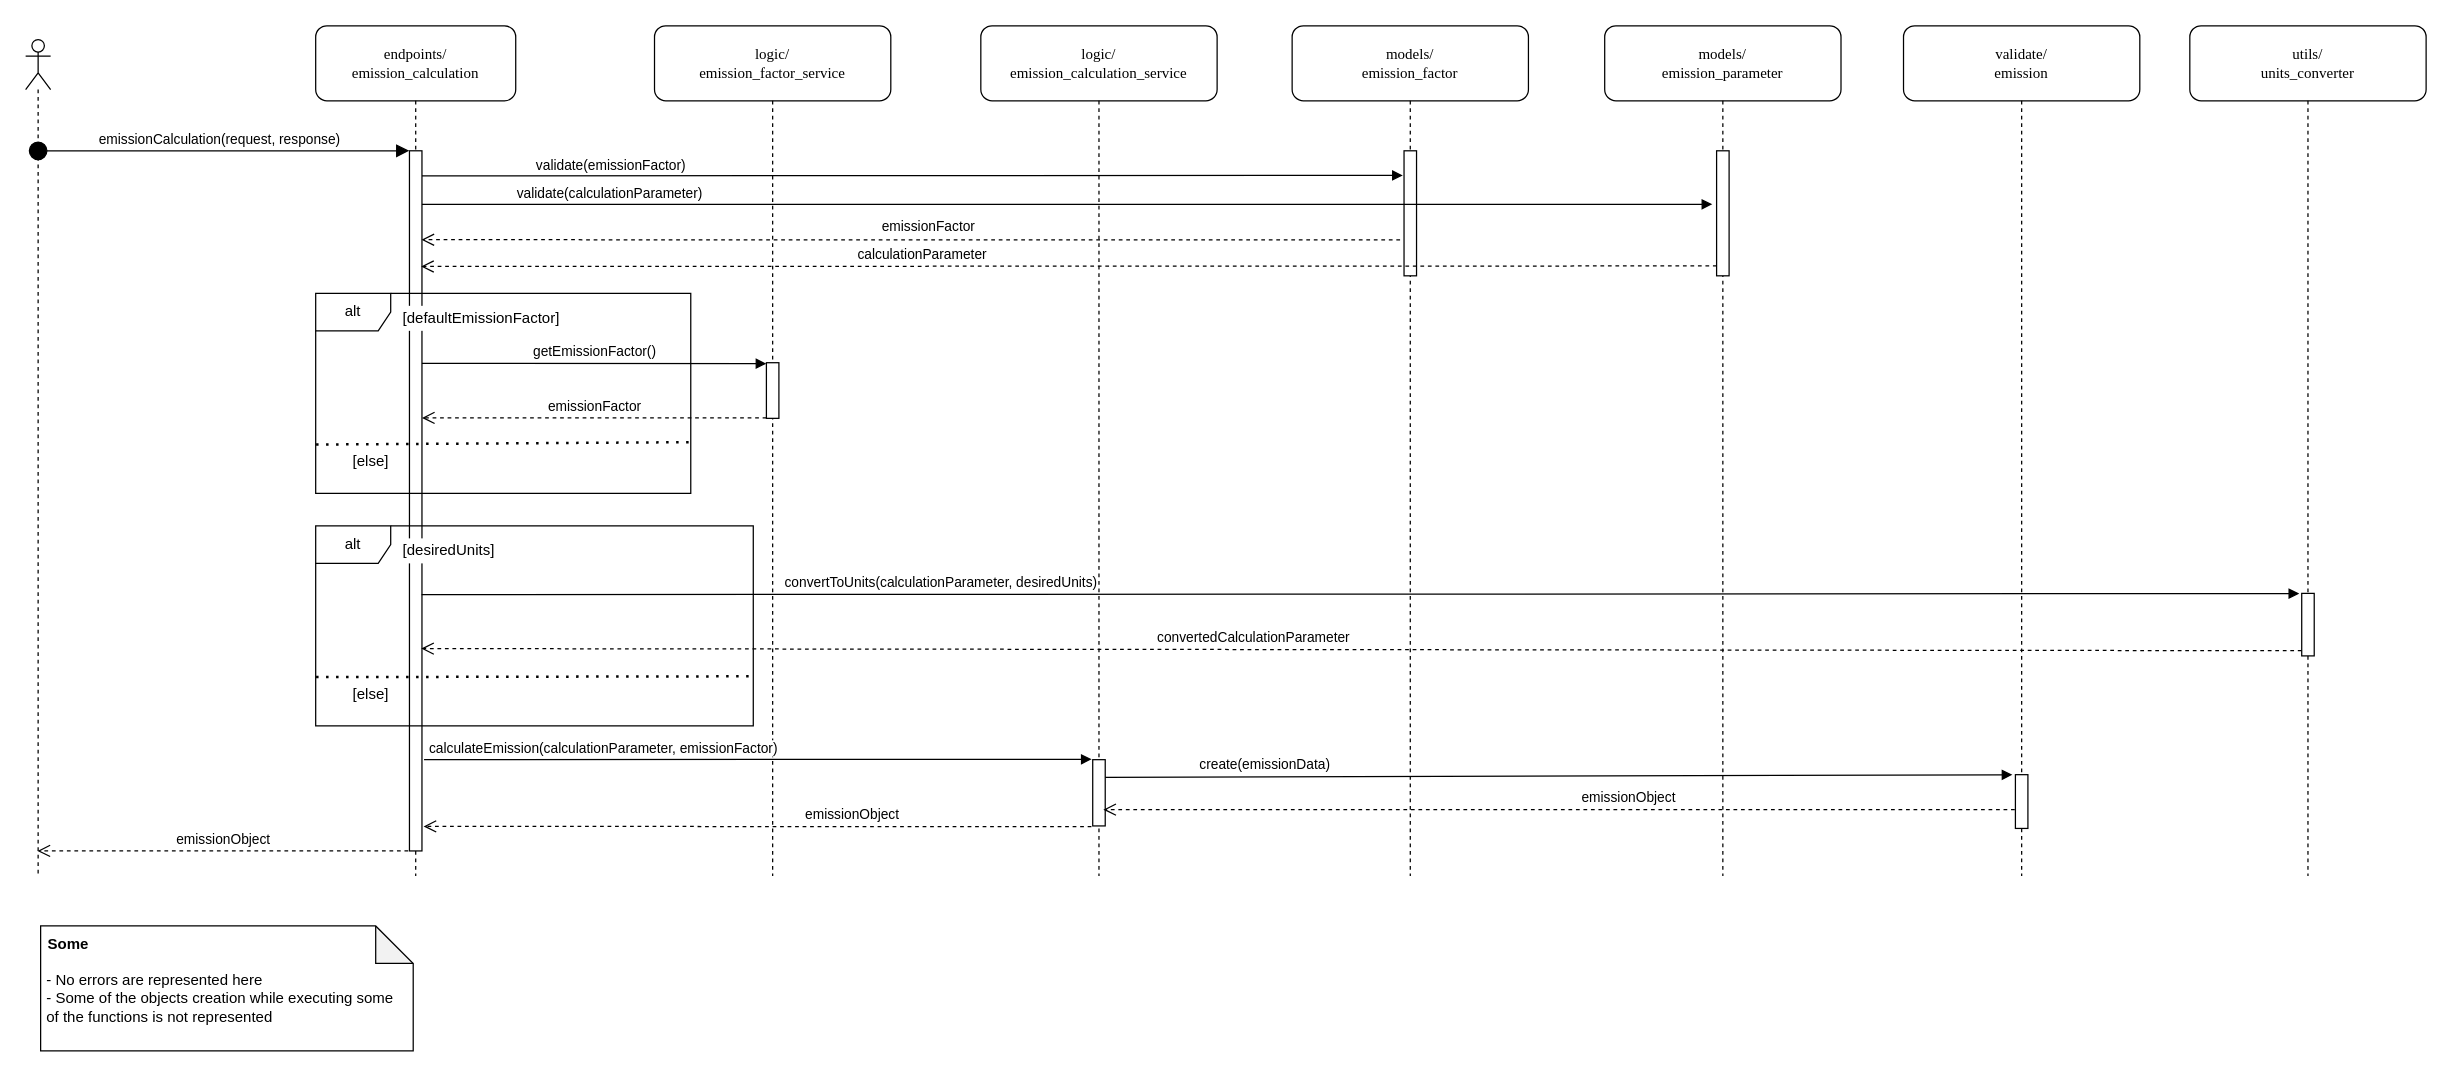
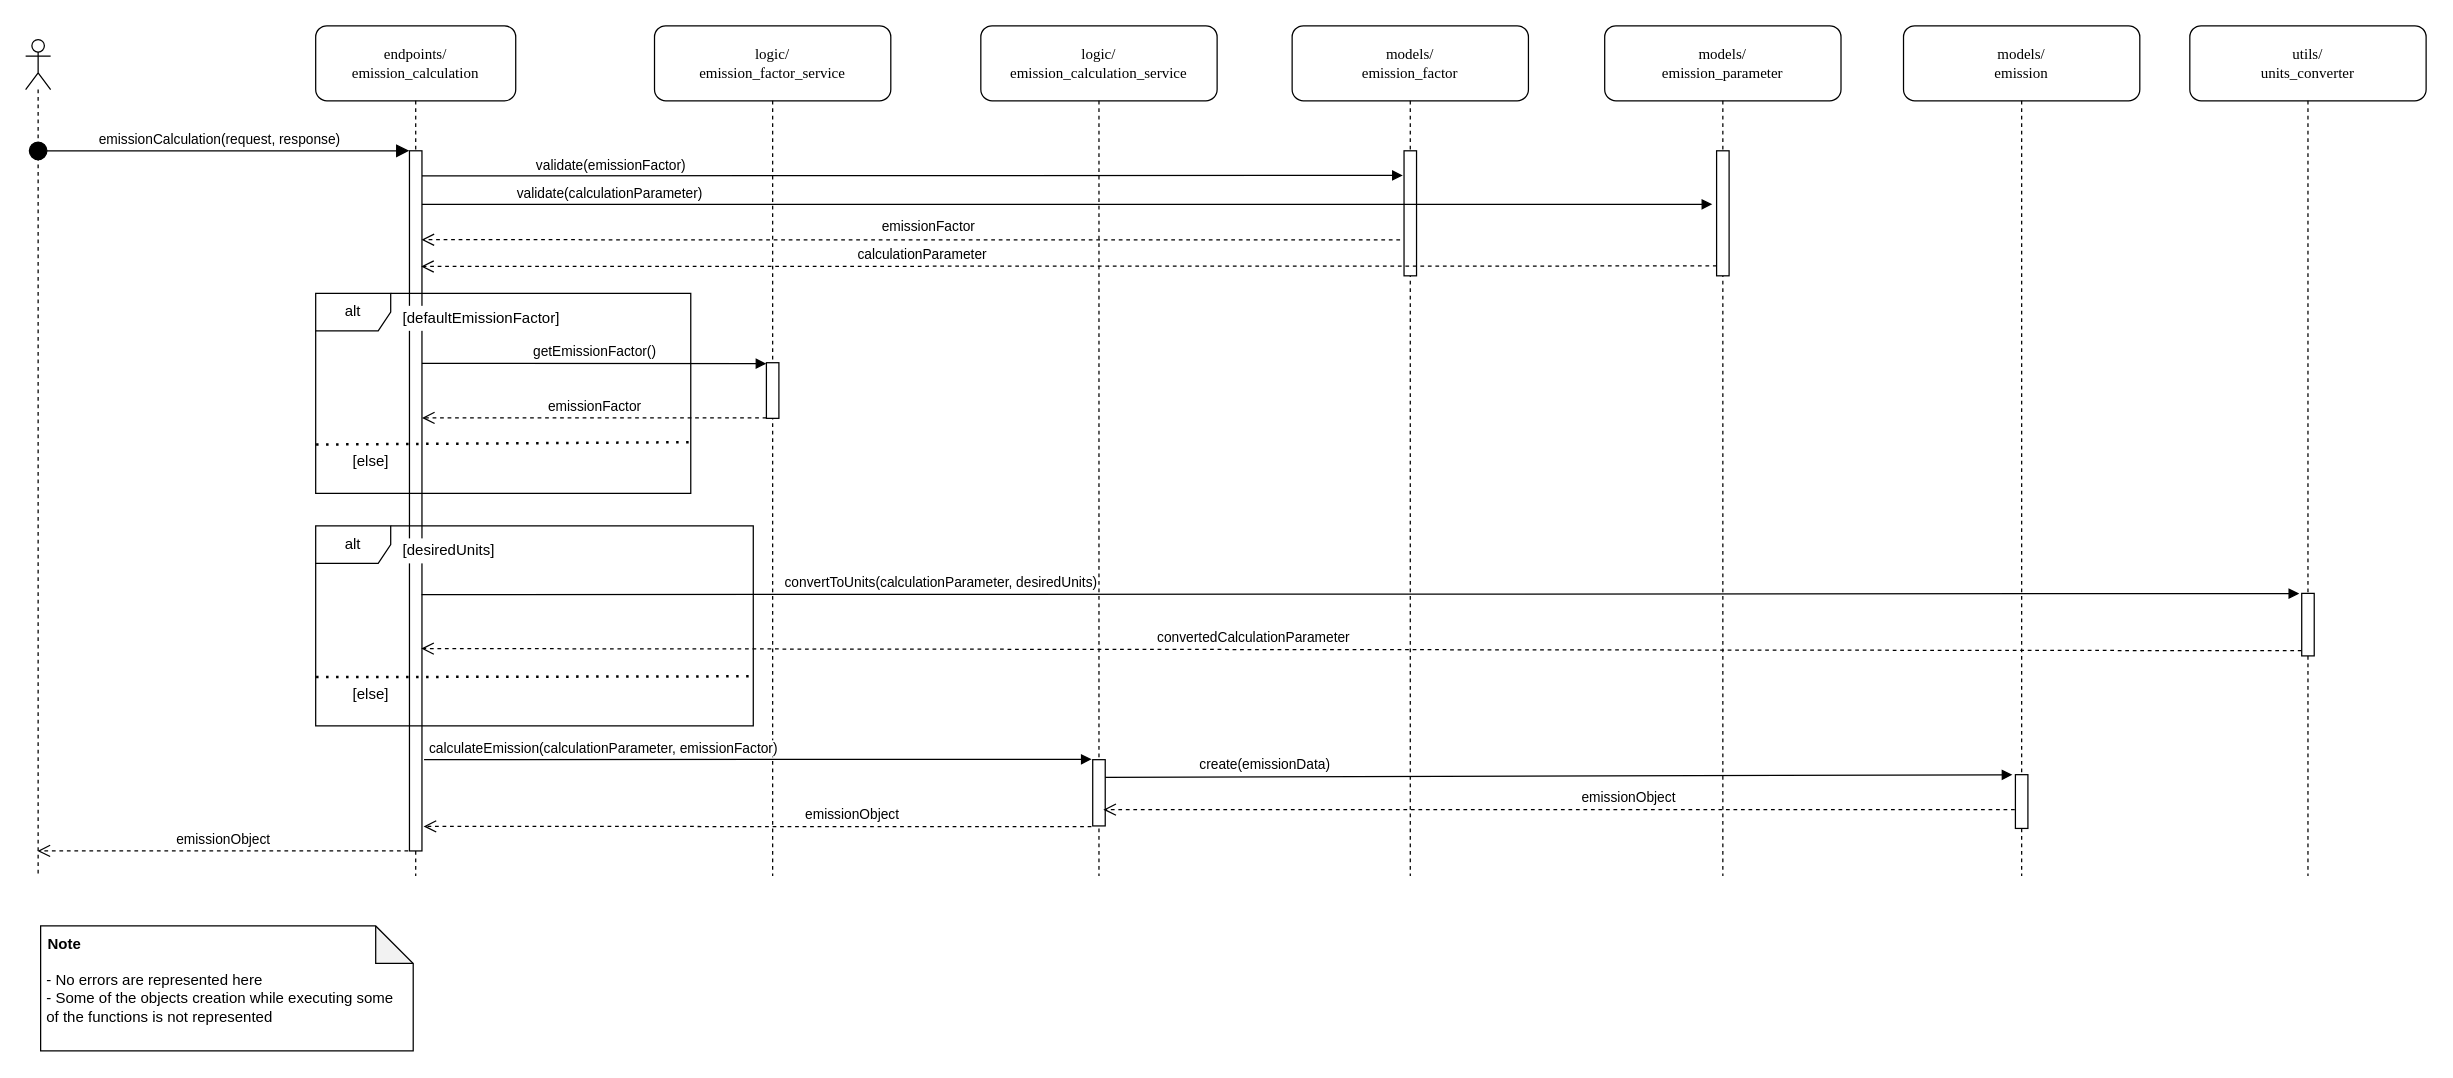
node "validate/ emission": label "validate/ emission" -> "models/ emission"
node "Some": label "Some" -> "Note"
